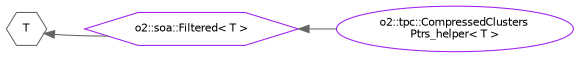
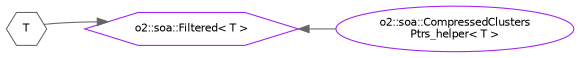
node "o2::tpc::CompressedClusters Ptrs_helper< T >": label "o2::tpc::CompressedClusters Ptrs_helper< T >" -> "o2::soa::CompressedClusters Ptrs_helper< T >"
edge "o2::soa::Filtered< T >" -> "T": reversed
